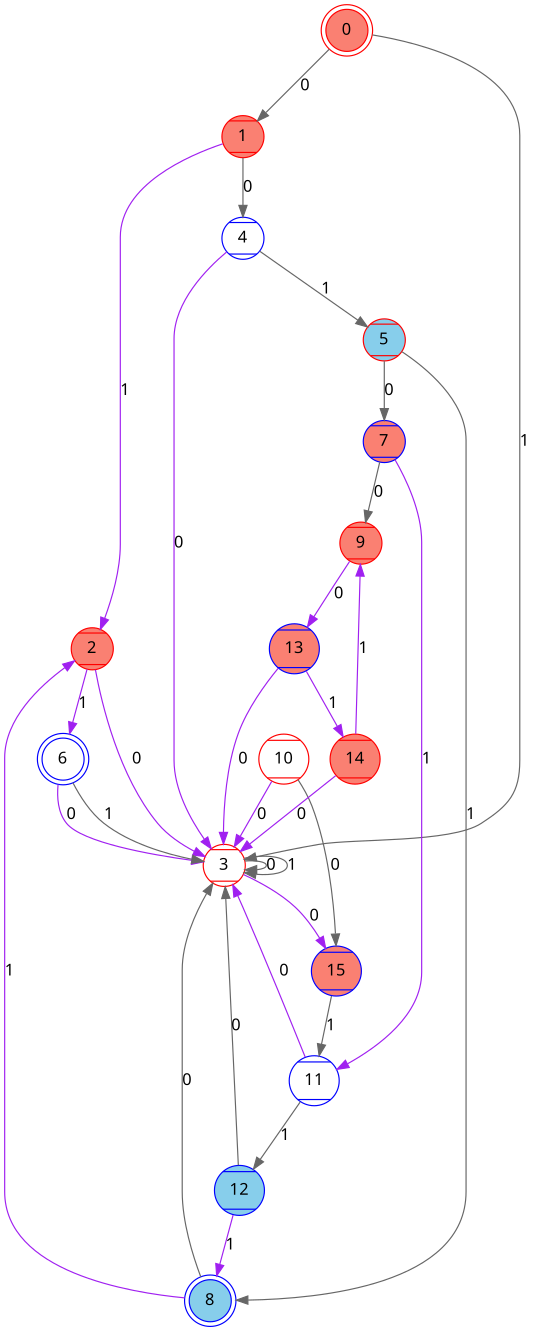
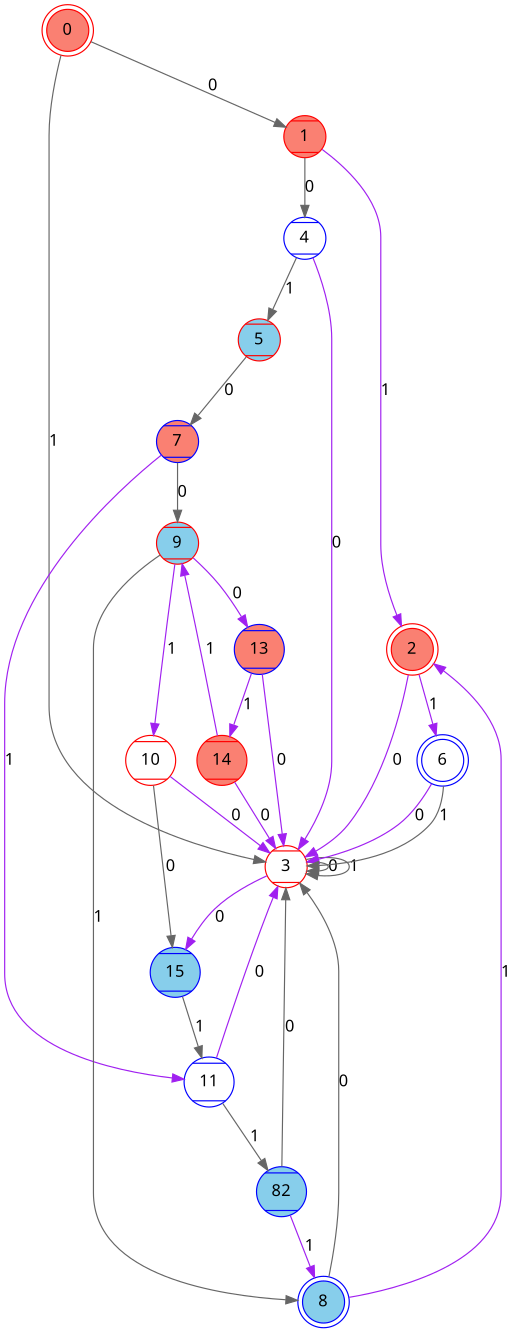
node "9": fillcolor salmon -> skyblue
edge "9" -> "10": added, label "1"
node "2": shape Mcircle -> doublecircle
edge "5" -> "8": now "9" -> "8"
node "15": fillcolor salmon -> skyblue
node "12": label "12" -> "82"
